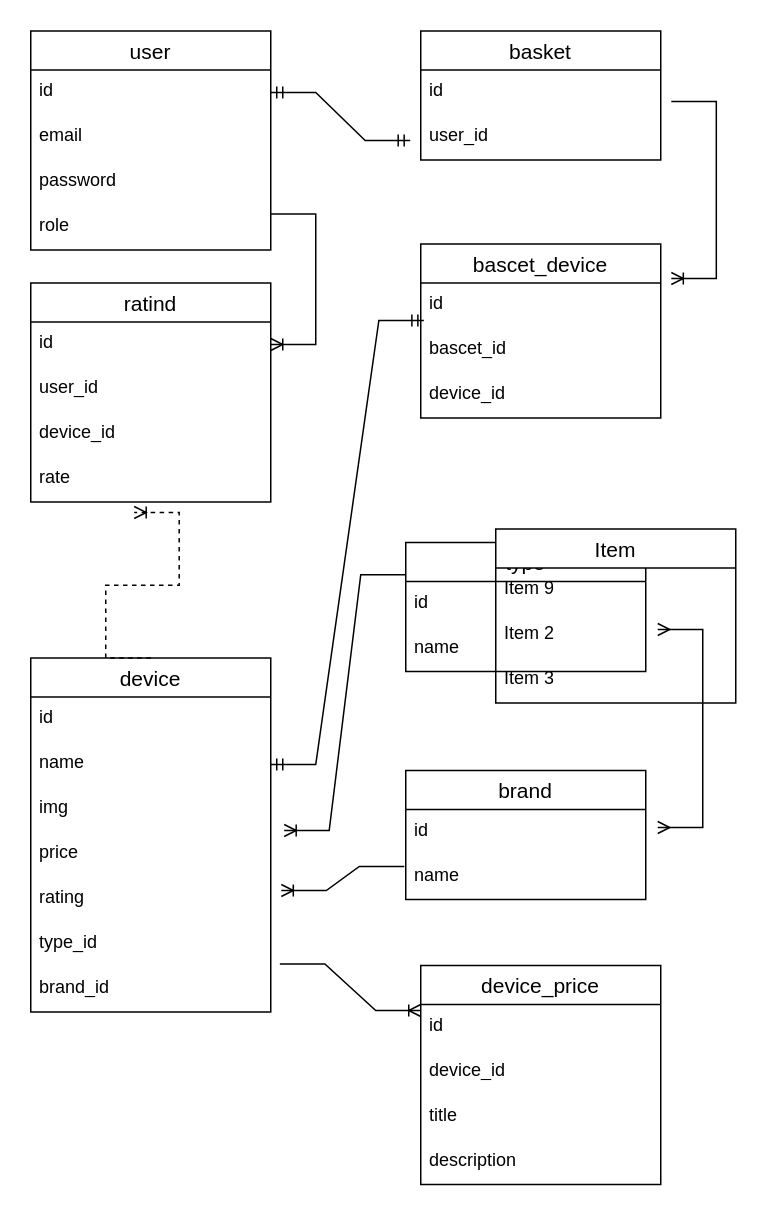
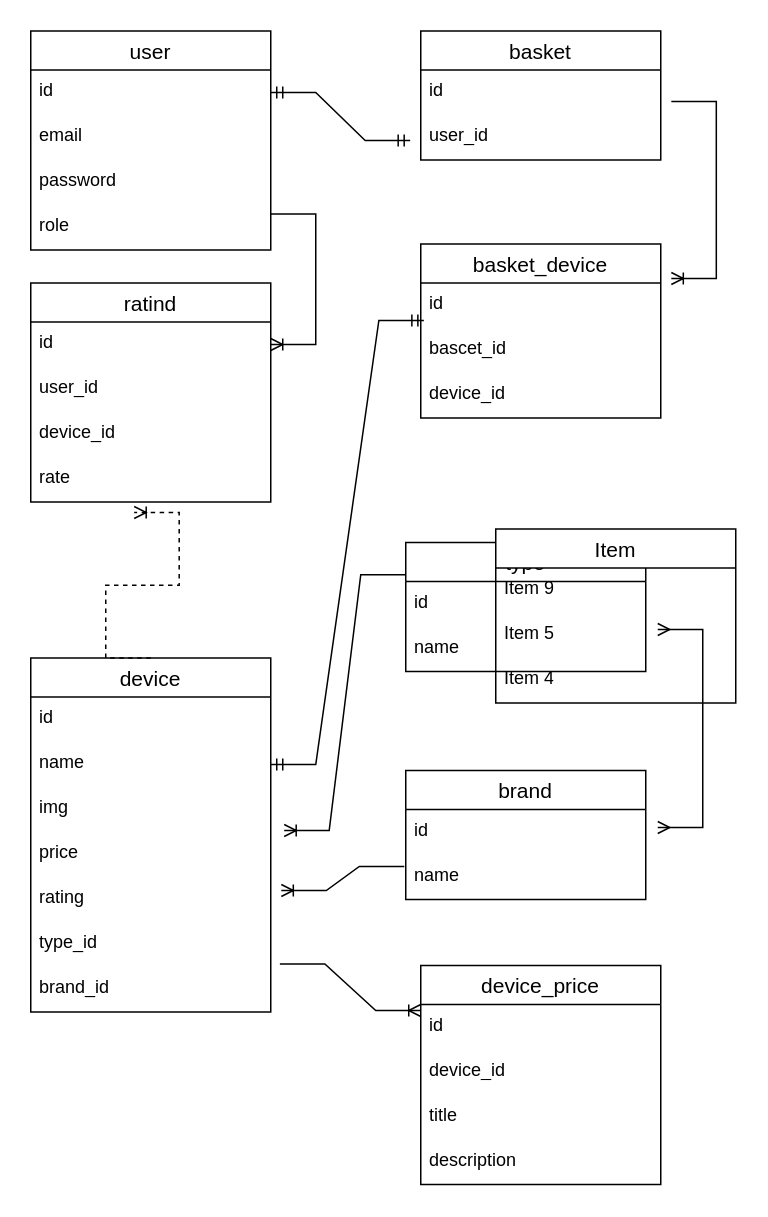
node "bascet_device": label "bascet_device" -> "basket_device"
node "Item 2": label "Item 2" -> "Item 5"
node "Item 3": label "Item 3" -> "Item 4"
